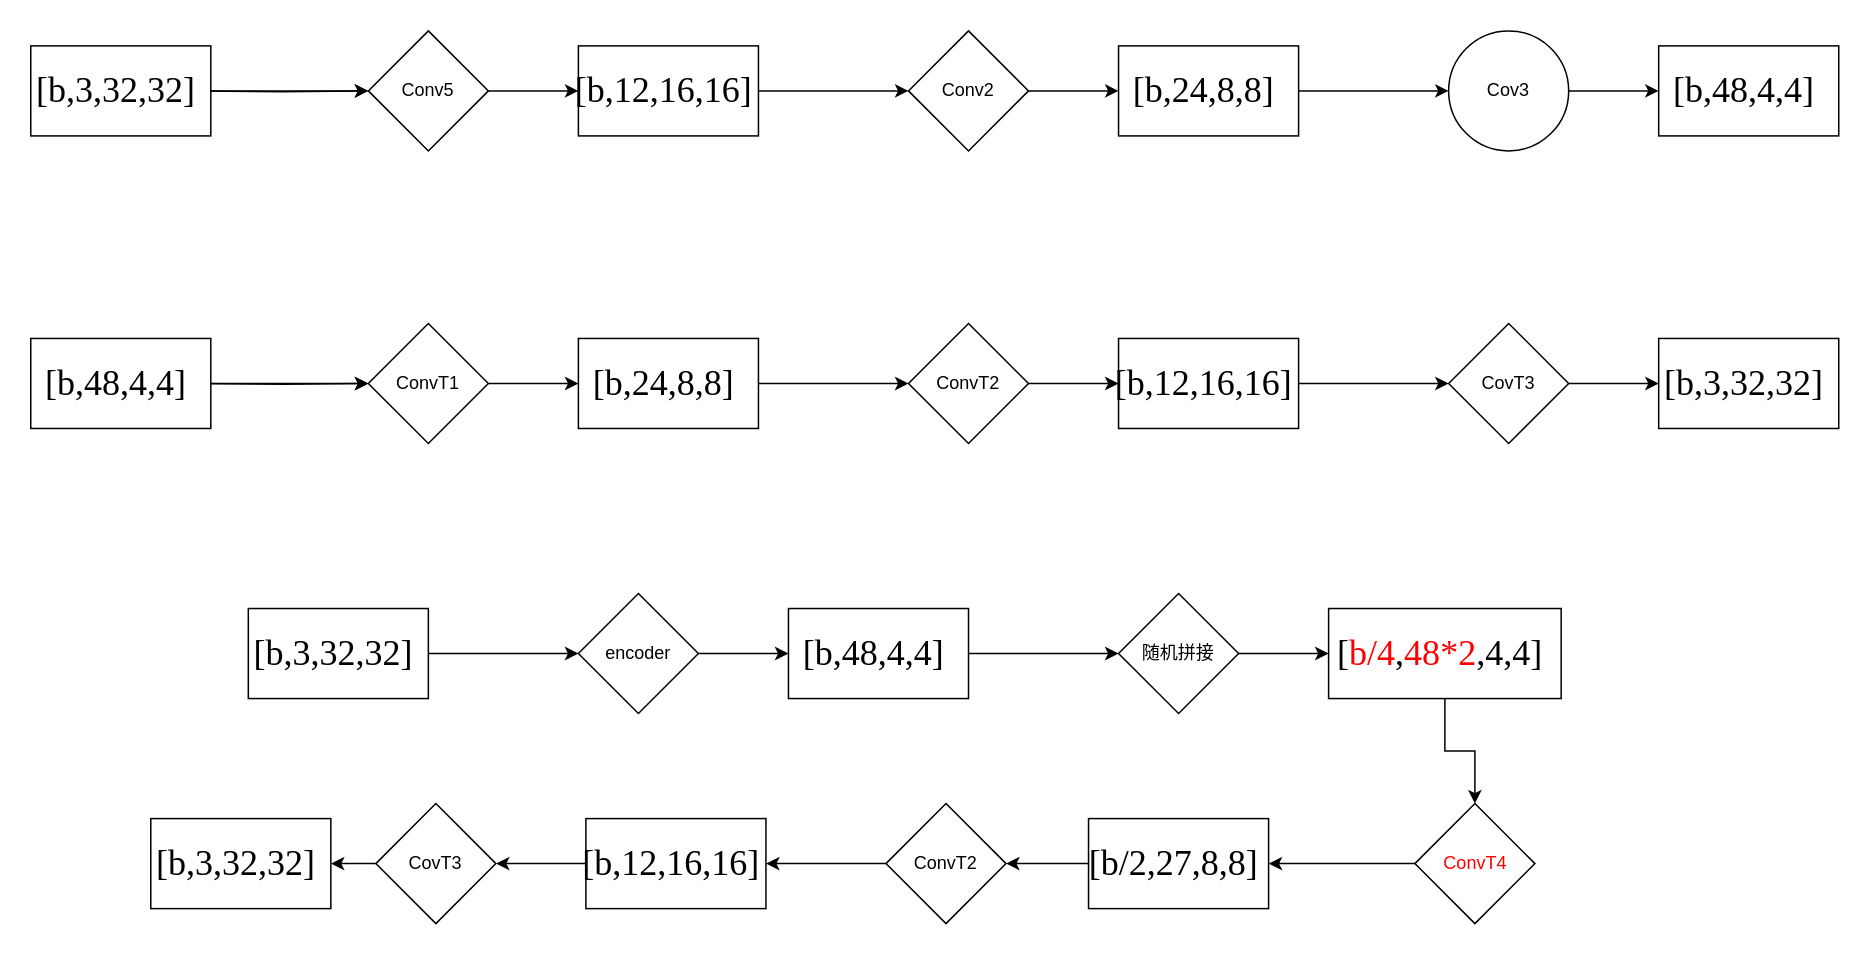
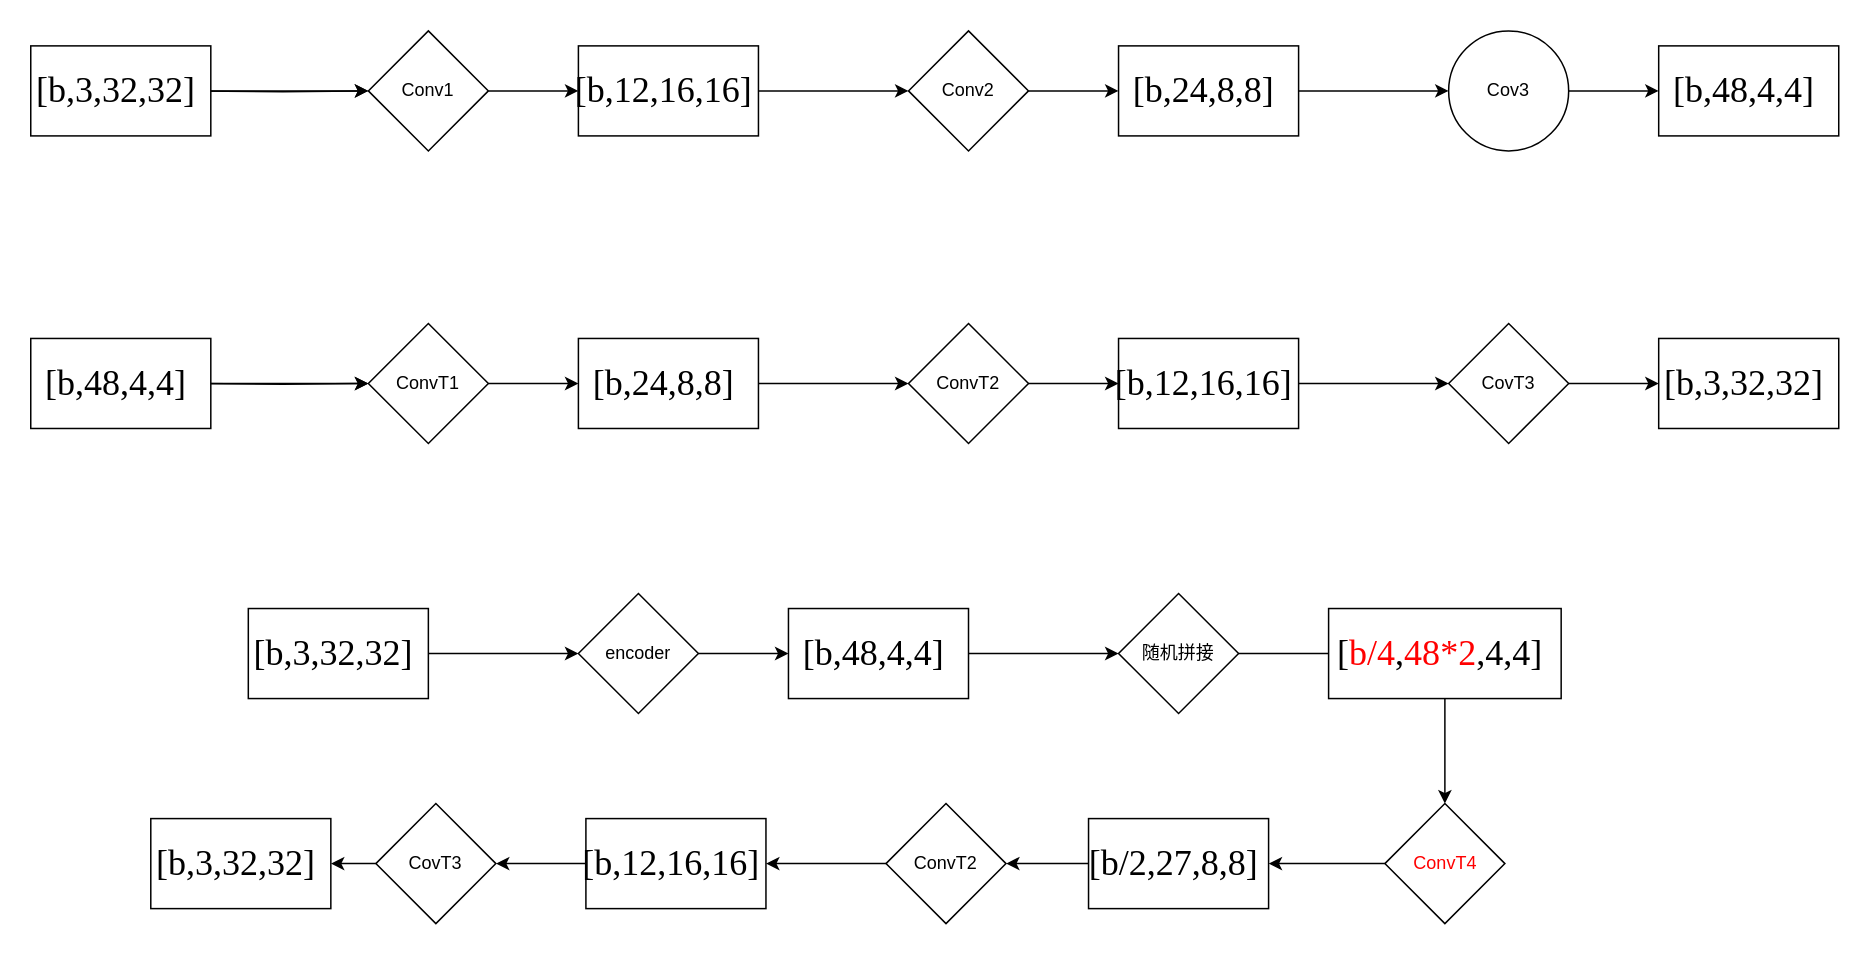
node "Conv5": label "Conv5" -> "Conv1"
edge "随机拼接" -> "[b/4,48*2,4,4]": arrowhead classic -> none
node "ConvT4": moved (1475, 863) -> (1445, 863)
